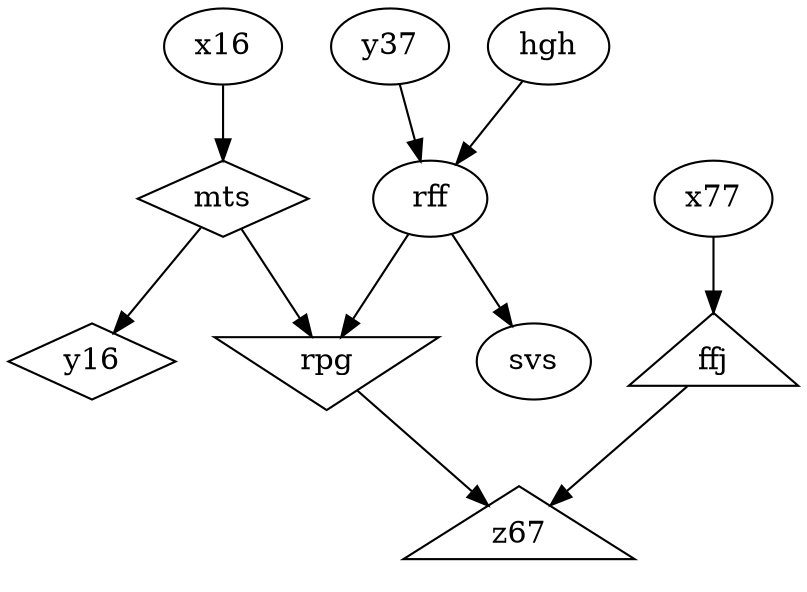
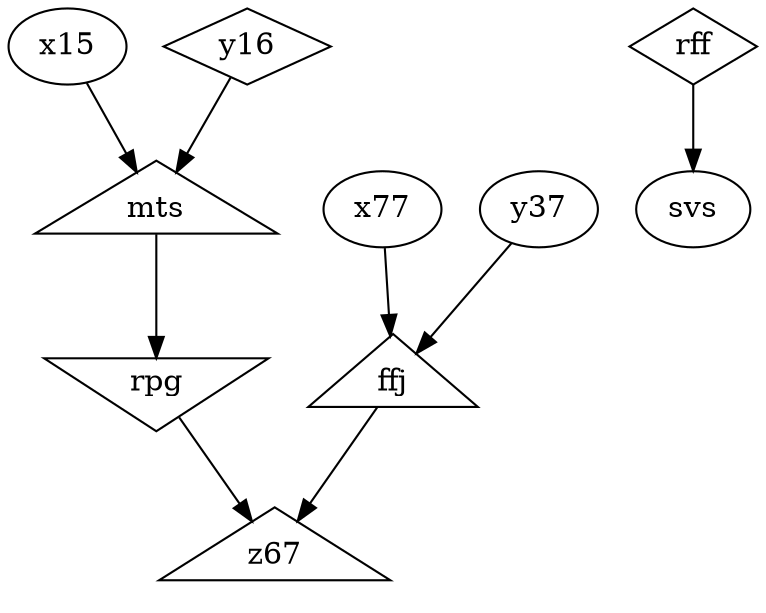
node "x16": label "x16" -> "x15"
node "hgh": removed
edge "y37" -> "rff": now "y37" -> "ffj"
node "mts": shape diamond -> triangle
node "rff": shape ellipse -> diamond
edge "mts" -> "y16": reversed
edge "rff" -> "rpg": removed
